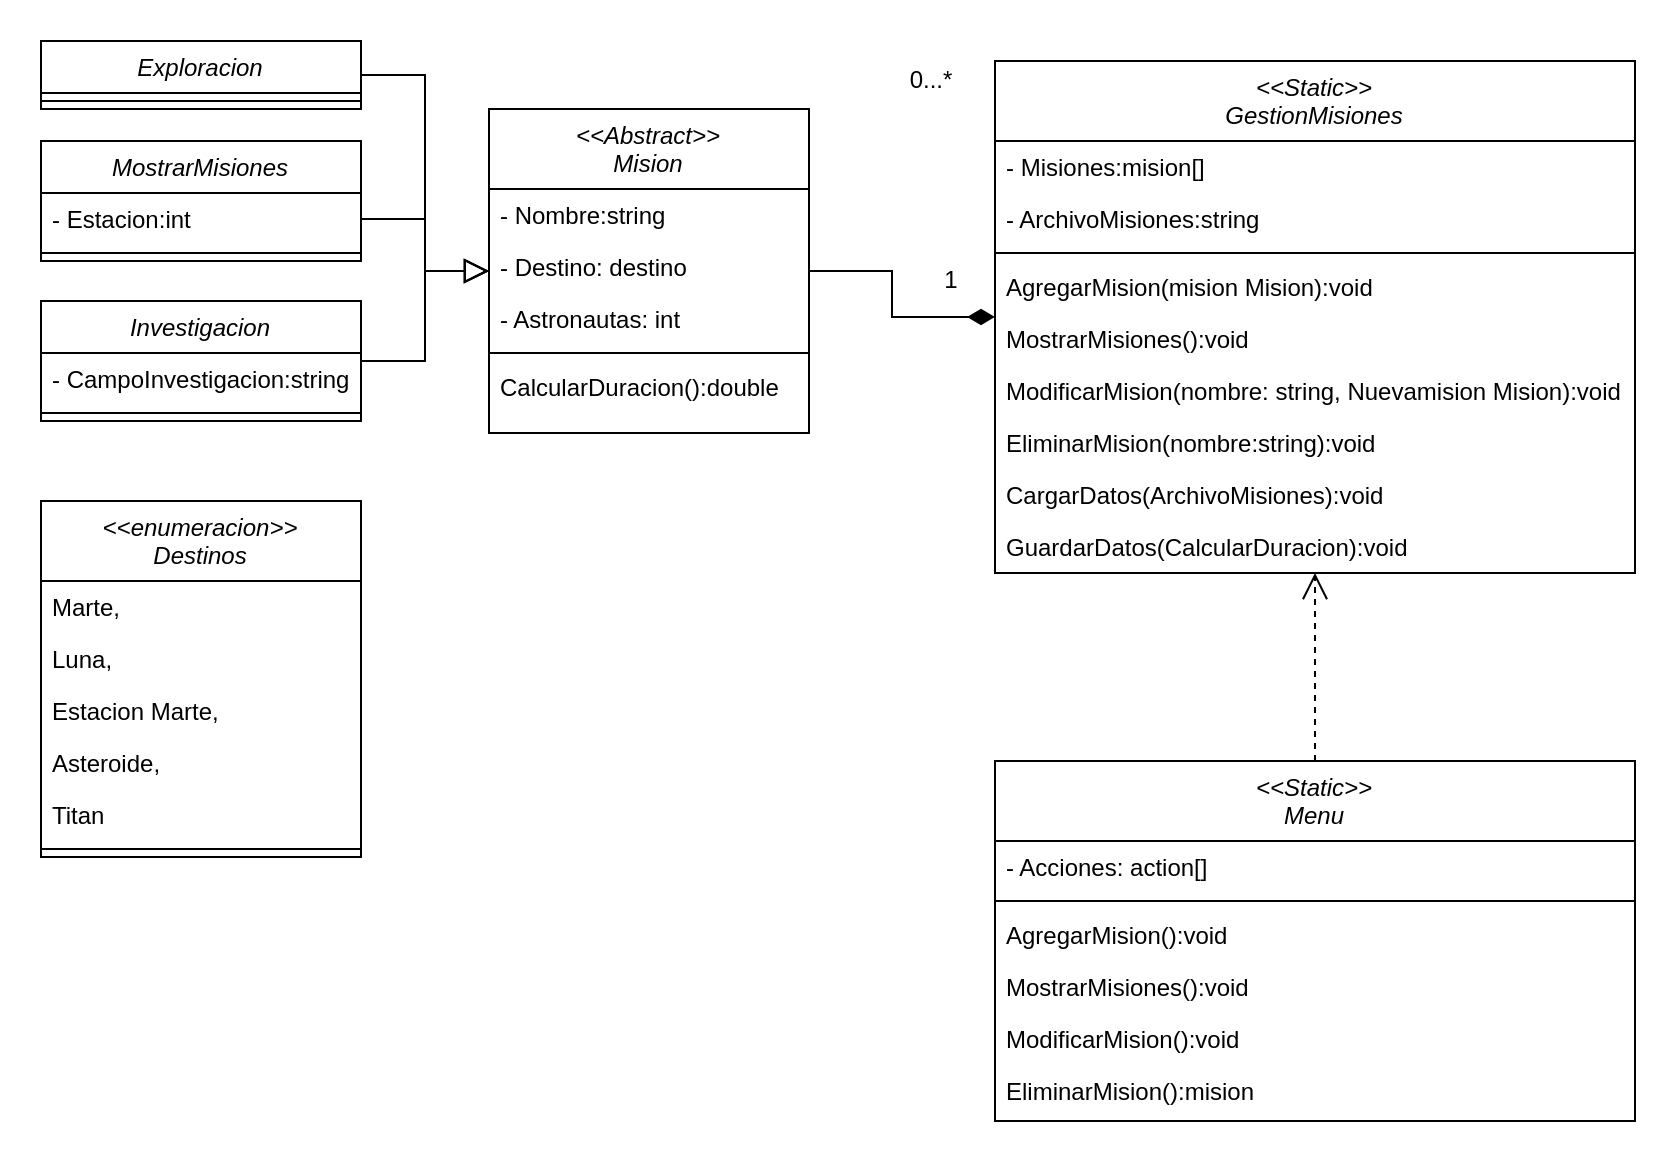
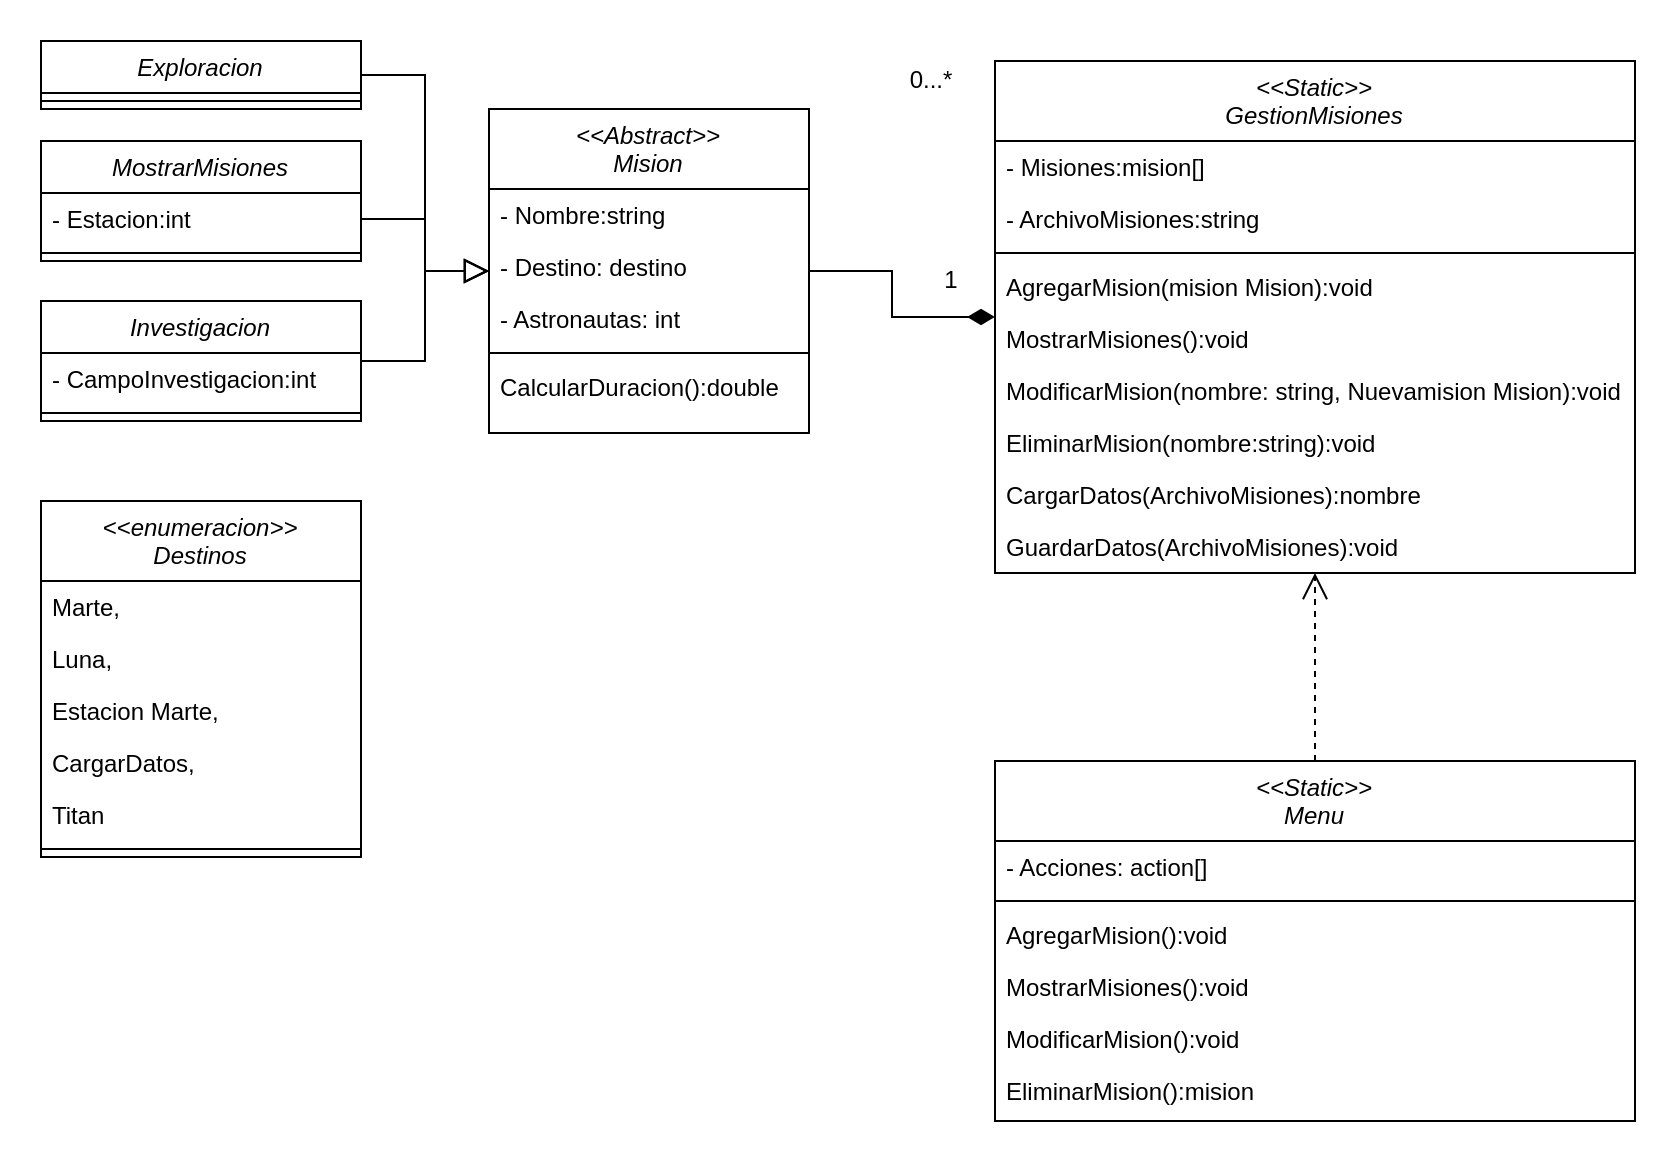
node "- CampoInvestigacion:string": label "- CampoInvestigacion:string" -> "- CampoInvestigacion:int"
node "CargarDatos(ArchivoMisiones):void": label "CargarDatos(ArchivoMisiones):void" -> "CargarDatos(ArchivoMisiones):nombre"
node "GuardarDatos(CalcularDuracion):void": label "GuardarDatos(CalcularDuracion):void" -> "GuardarDatos(ArchivoMisiones):void"
node "Asteroide,": label "Asteroide," -> "CargarDatos,"
